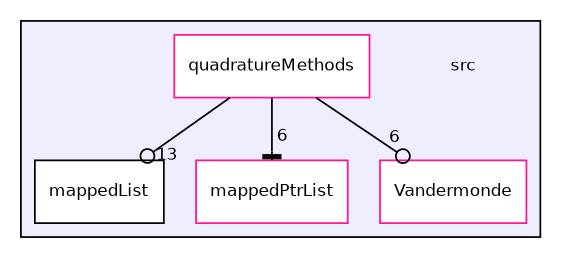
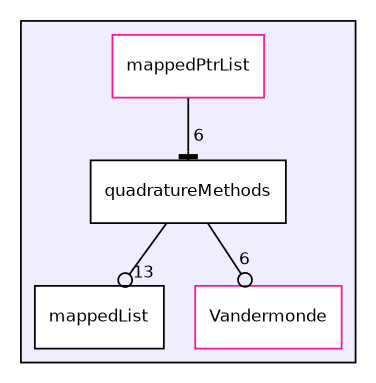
node "quadratureMethods": color deeppink -> black
node "src": removed
edge "quadratureMethods" -> "mappedPtrList": reversed
